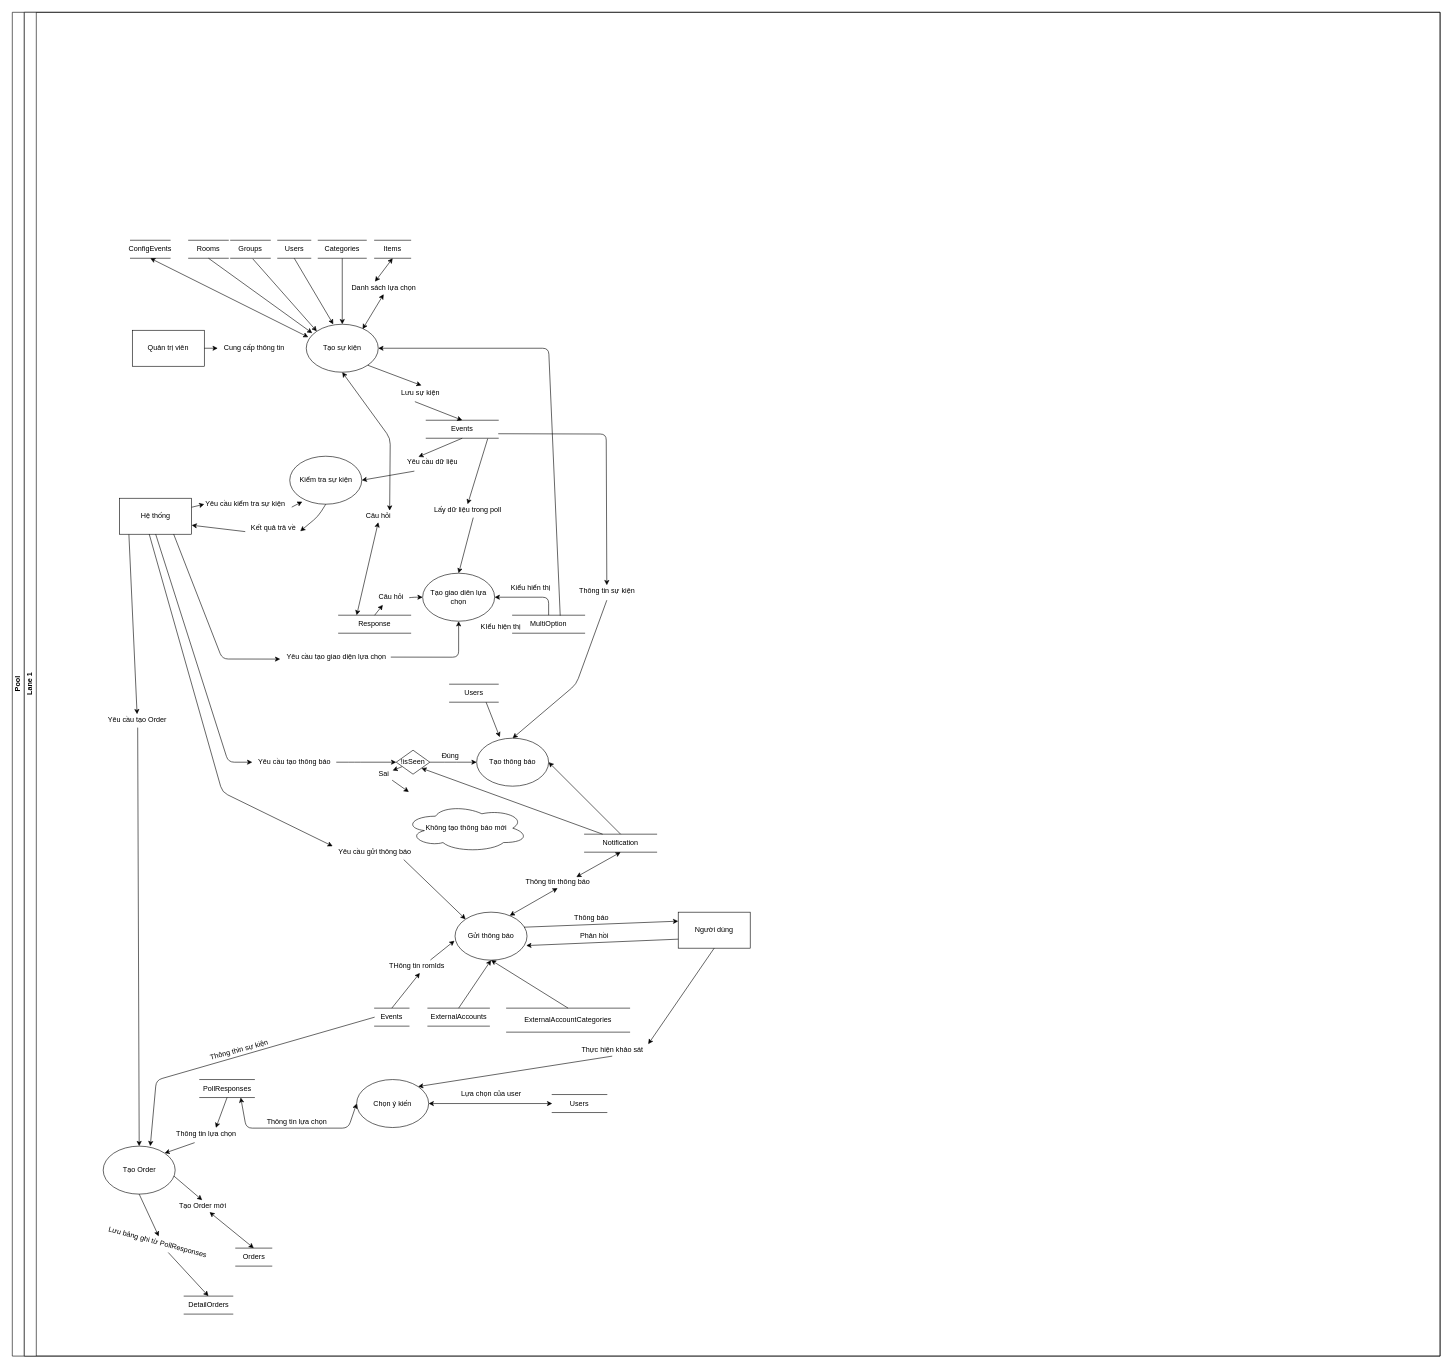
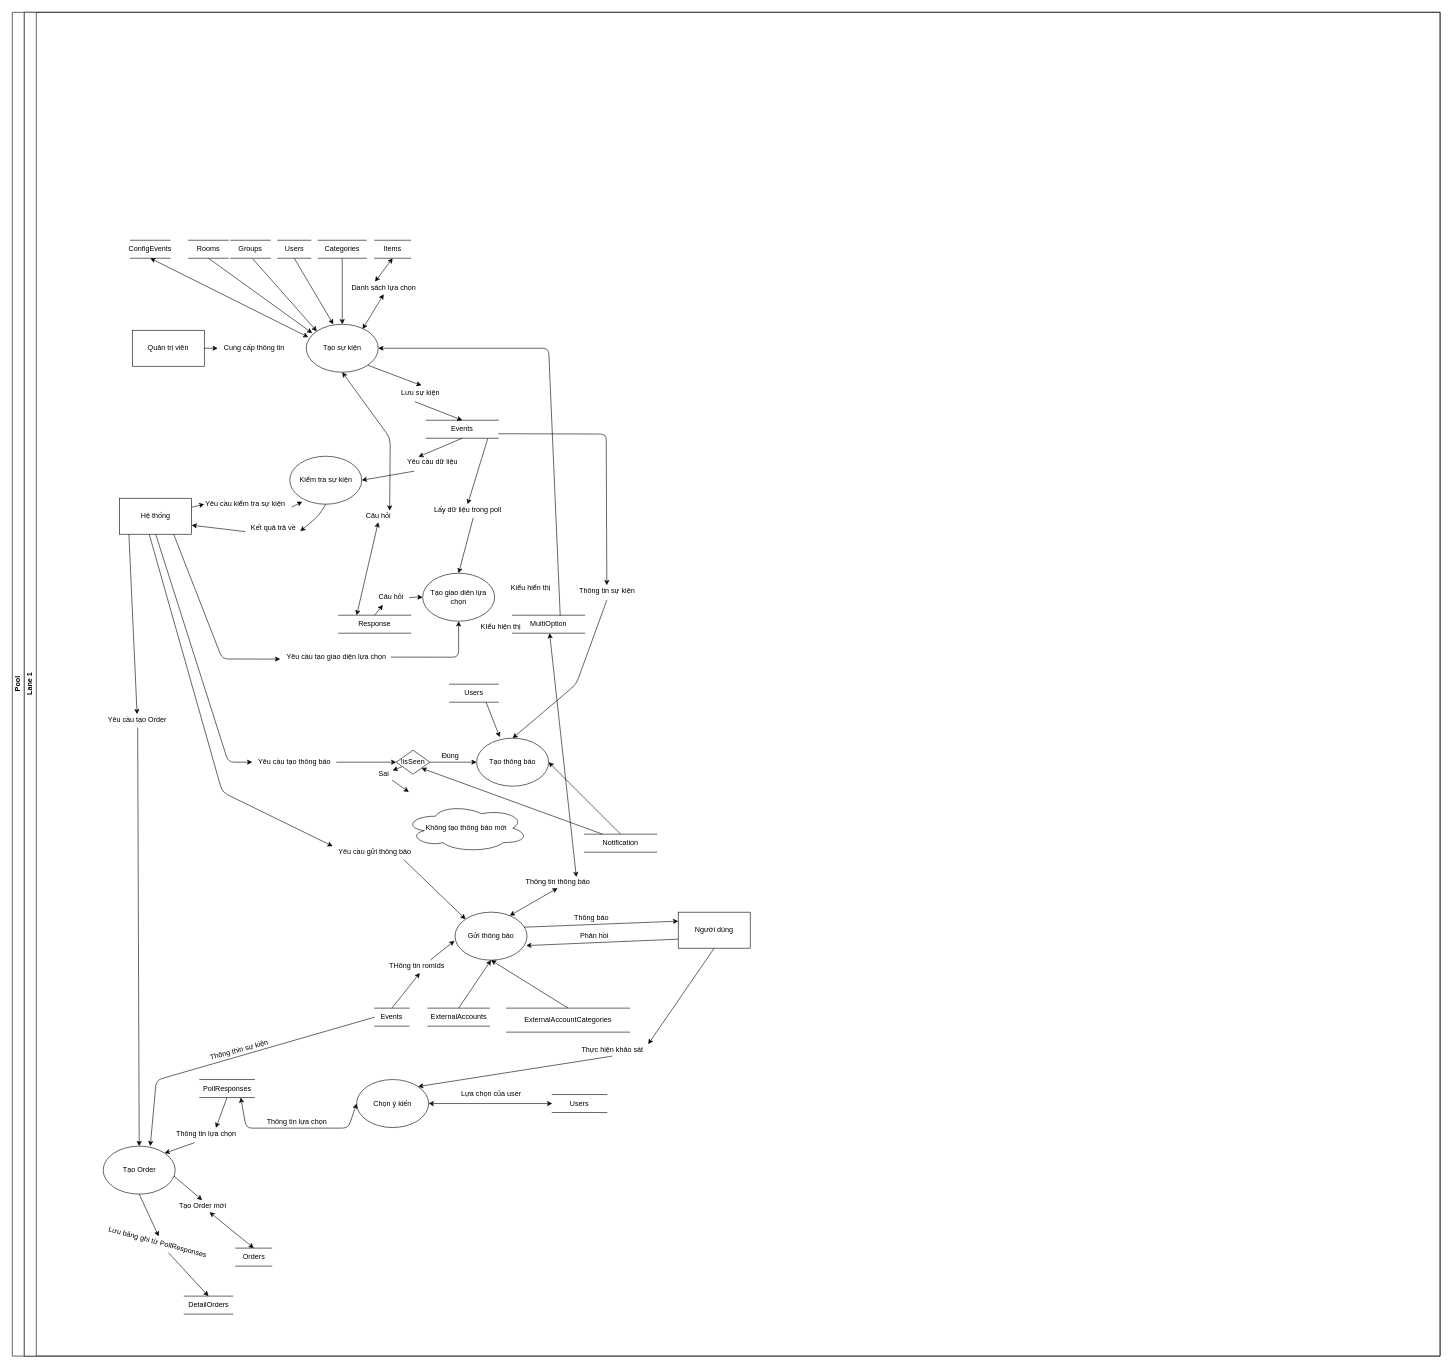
edge "MultiOption" -> "Tạo giao diên lựa chọn": removed
edge "Notification" -- "Thông tin thông báo": now "MultiOption" -- "Thông tin thông báo"
